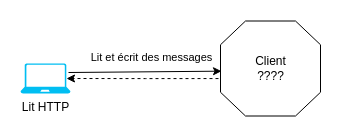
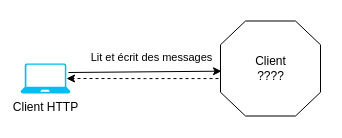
node "Lit HTTP": label "Lit HTTP" -> "Client HTTP"
